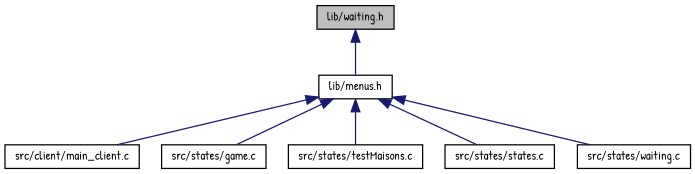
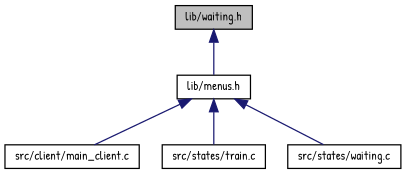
node "src/states/game.c": removed
node "src/states/testMaisons.c": removed
node "src/states/states.c": label "src/states/states.c" -> "src/states/train.c"
